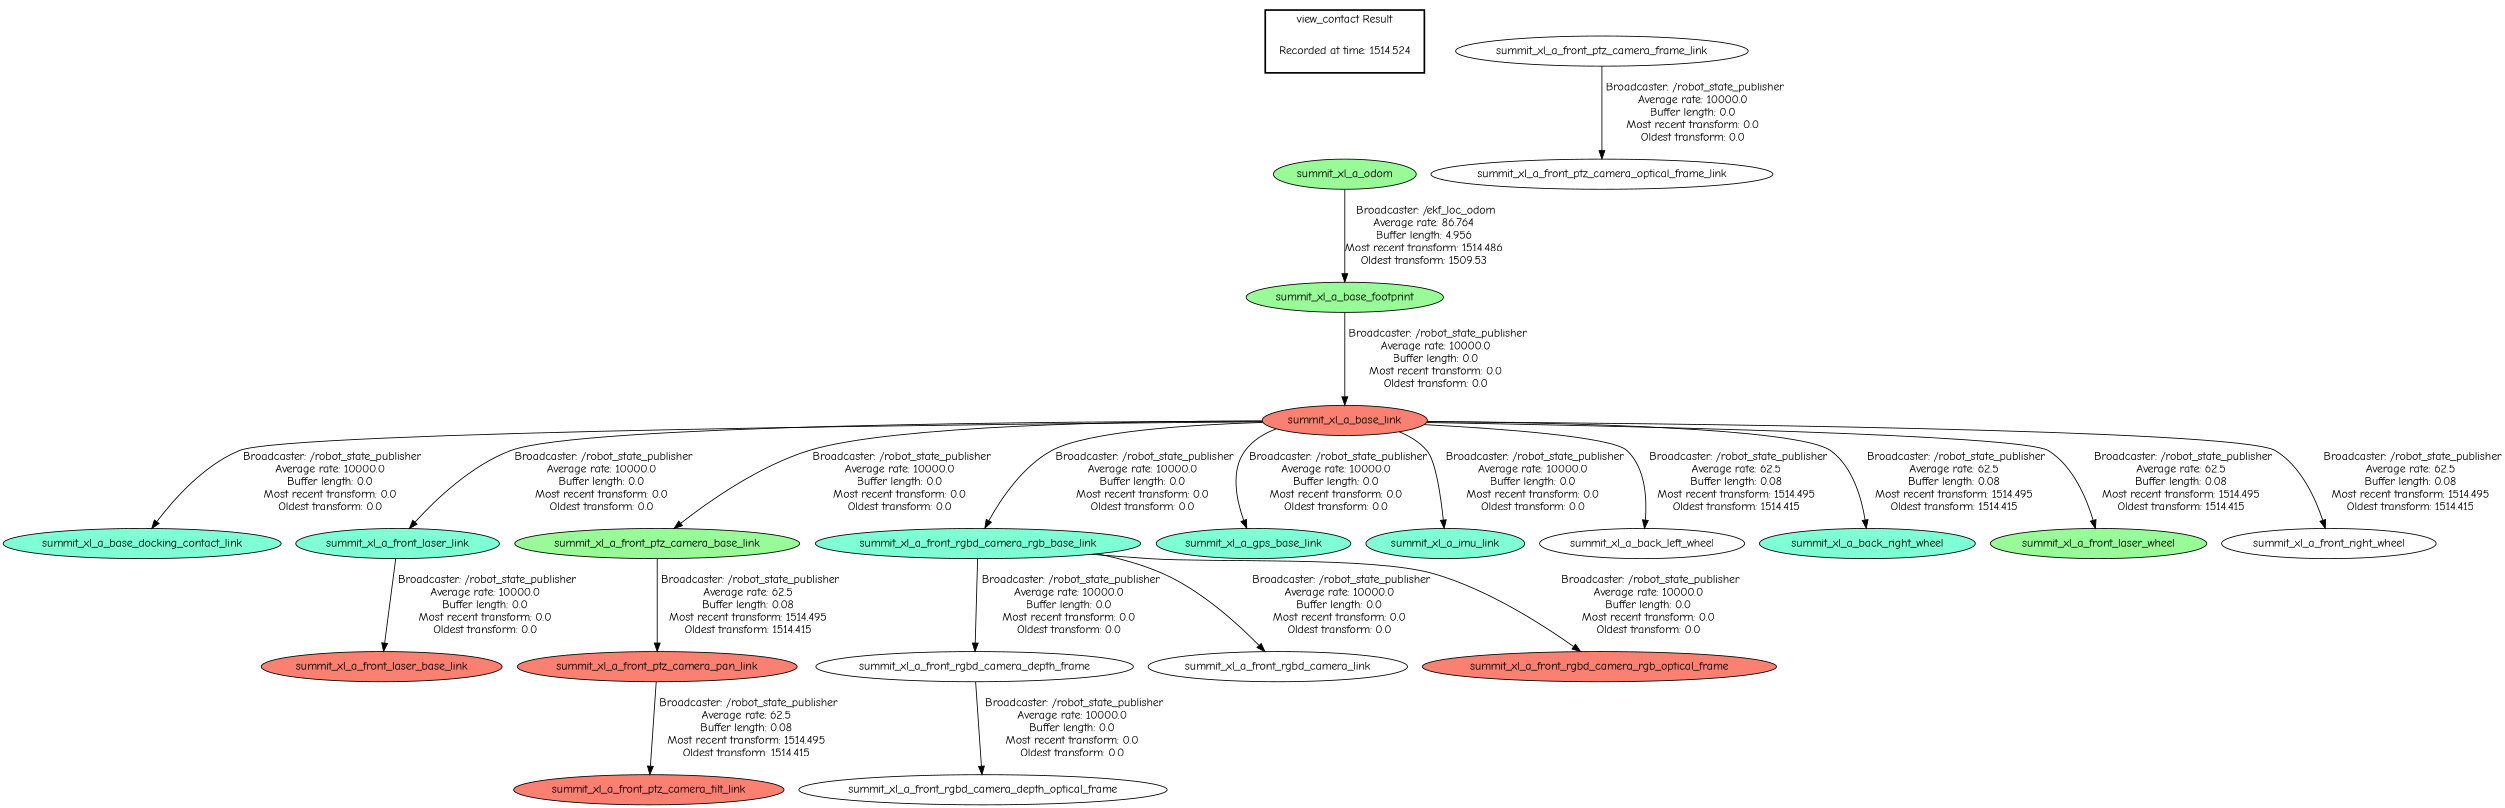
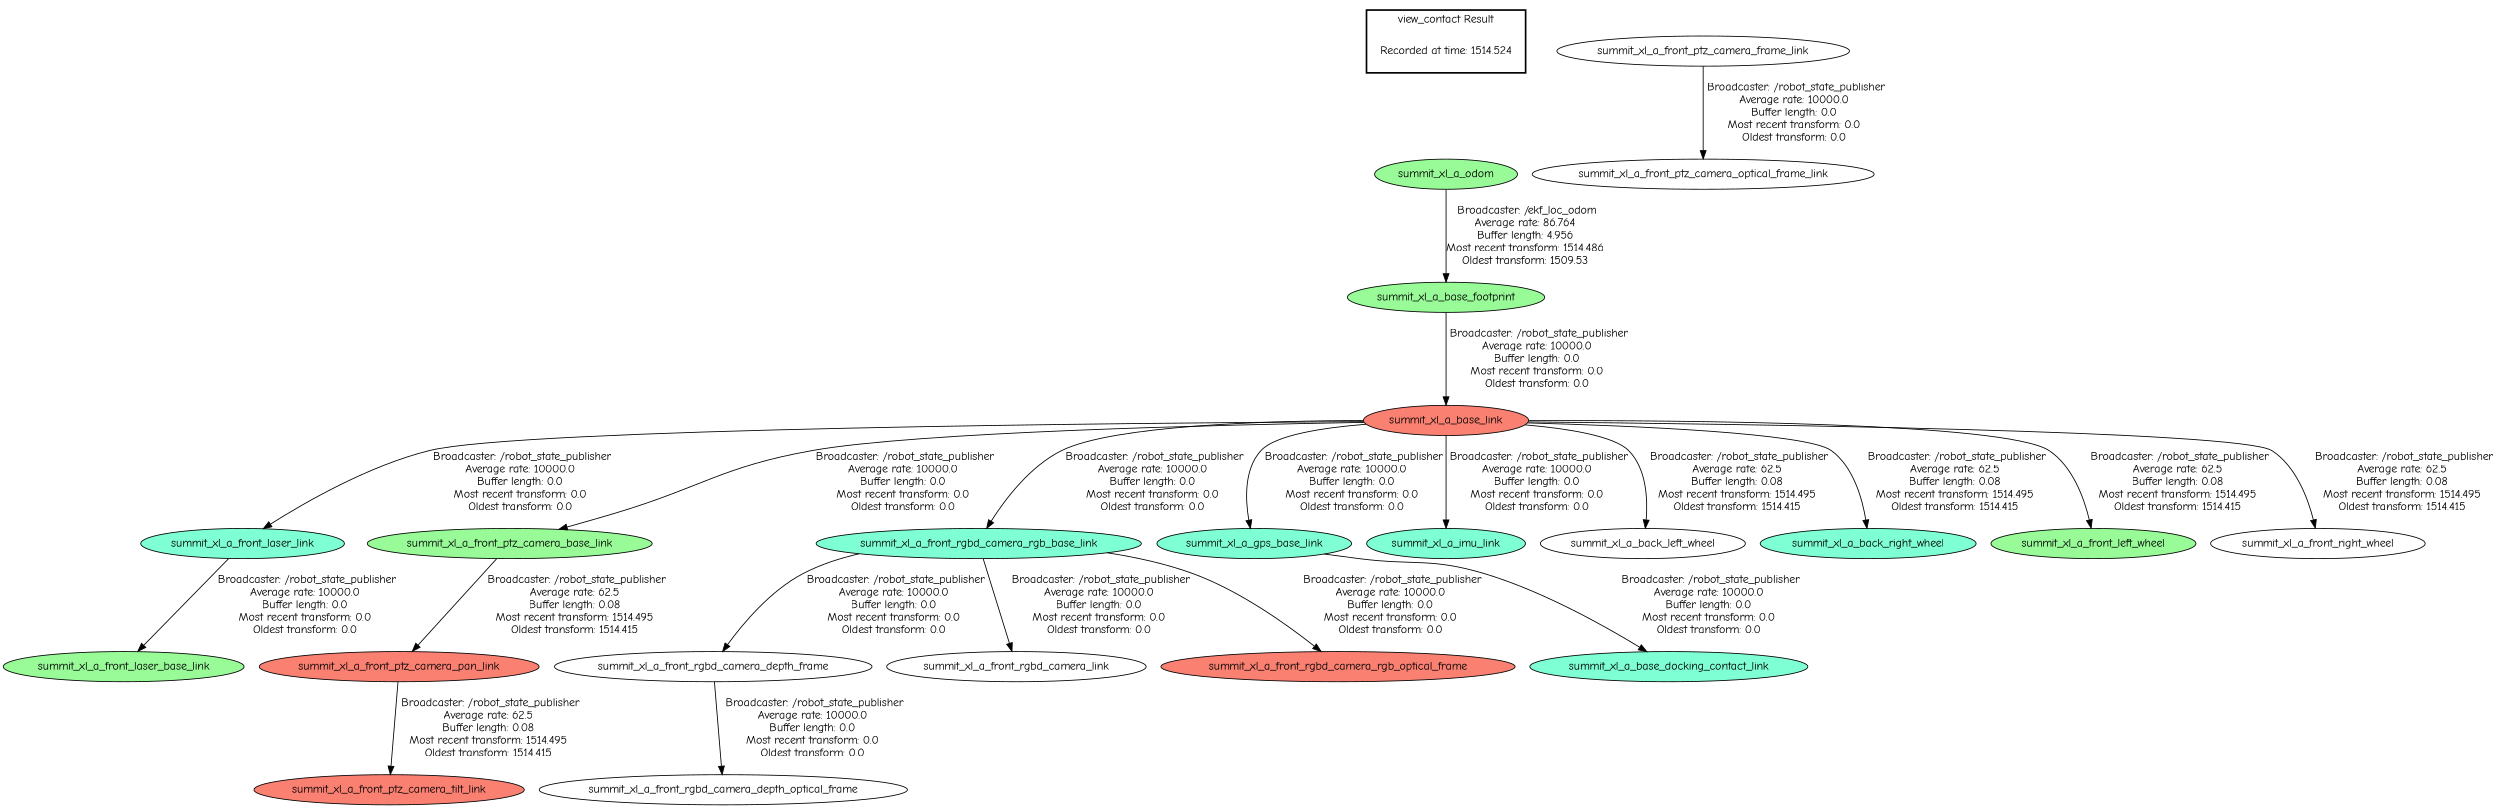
edge "summit_xl_a_base_link" -> "summit_xl_a_base_docking_contact_link": now "summit_xl_a_gps_base_link" -> "summit_xl_a_base_docking_contact_link"
node "summit_xl_a_front_laser_wheel": label "summit_xl_a_front_laser_wheel" -> "summit_xl_a_front_left_wheel"
node "summit_xl_a_front_laser_base_link": fillcolor salmon -> palegreen
